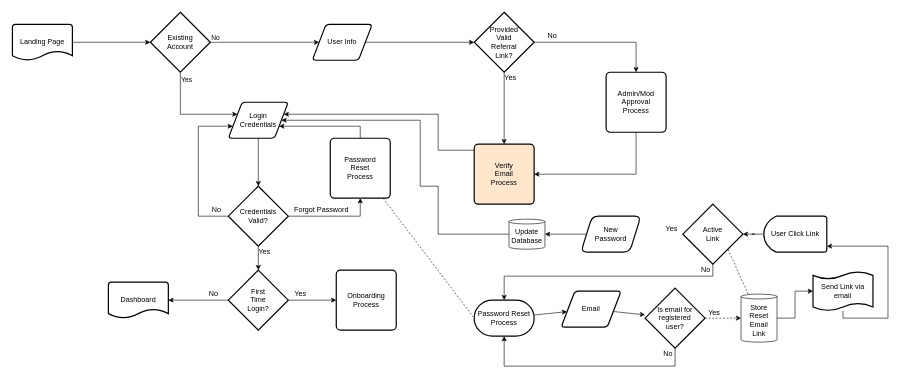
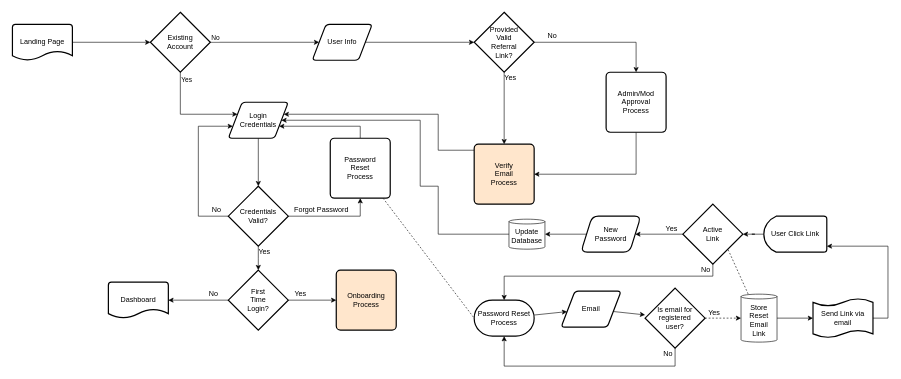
edge "Active Link" -> "New Password": added
node "Send Link via email": moved (843, 291) -> (843, 318)
node "Onboarding Process": fillcolor #ffffff -> #ffe6cc
